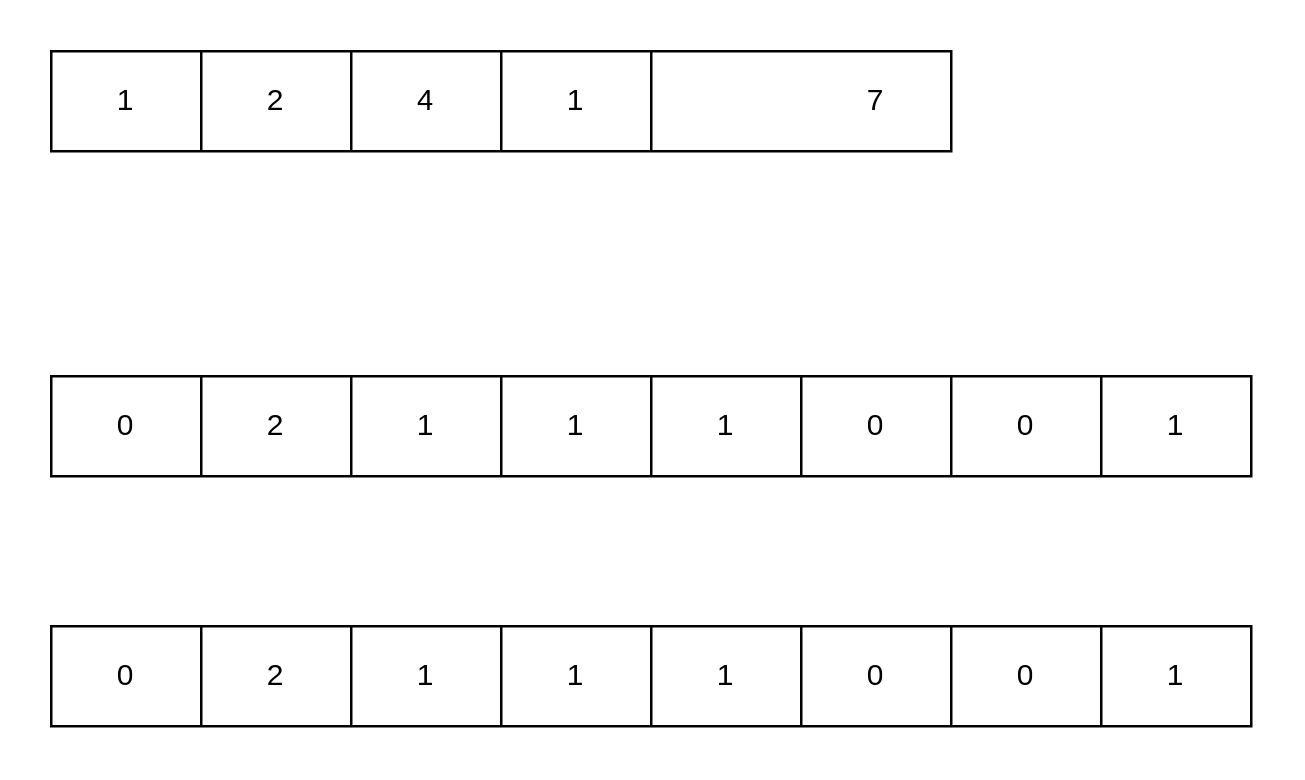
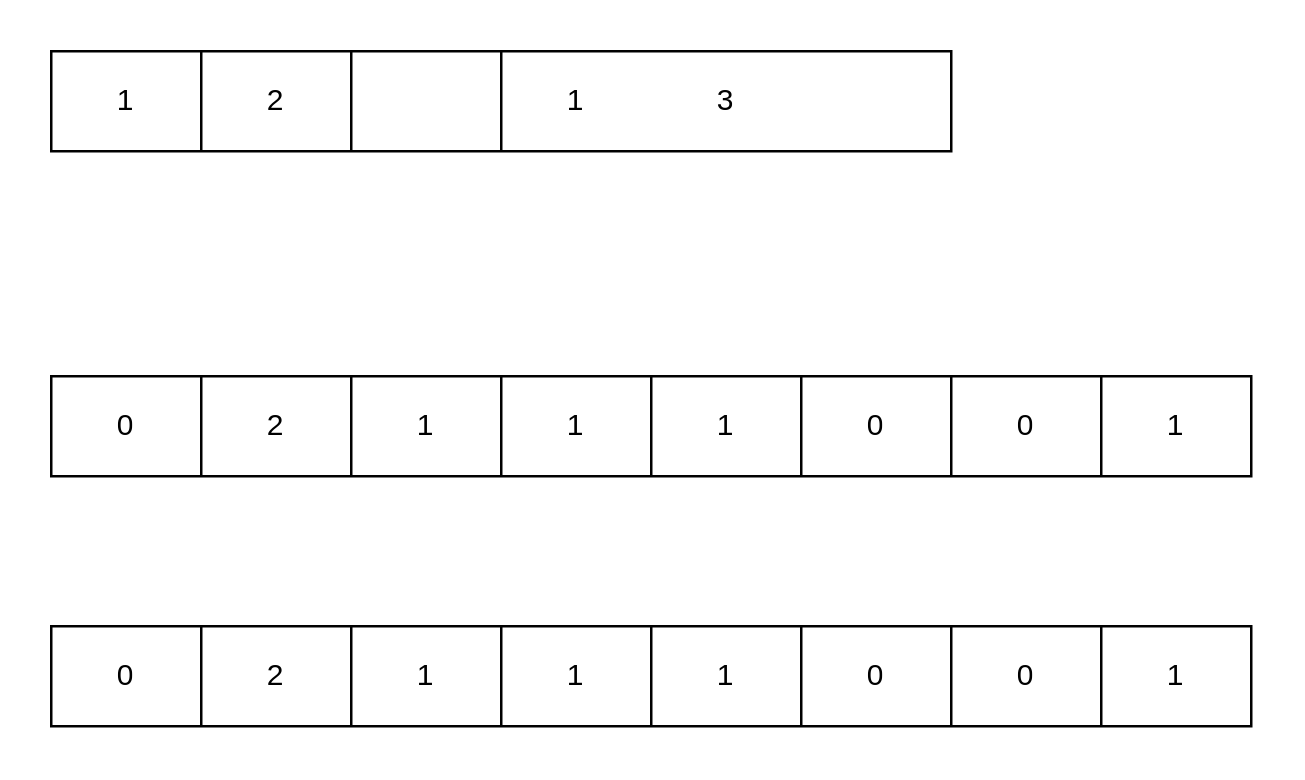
node "4": removed
node "3": added
node "7": removed
